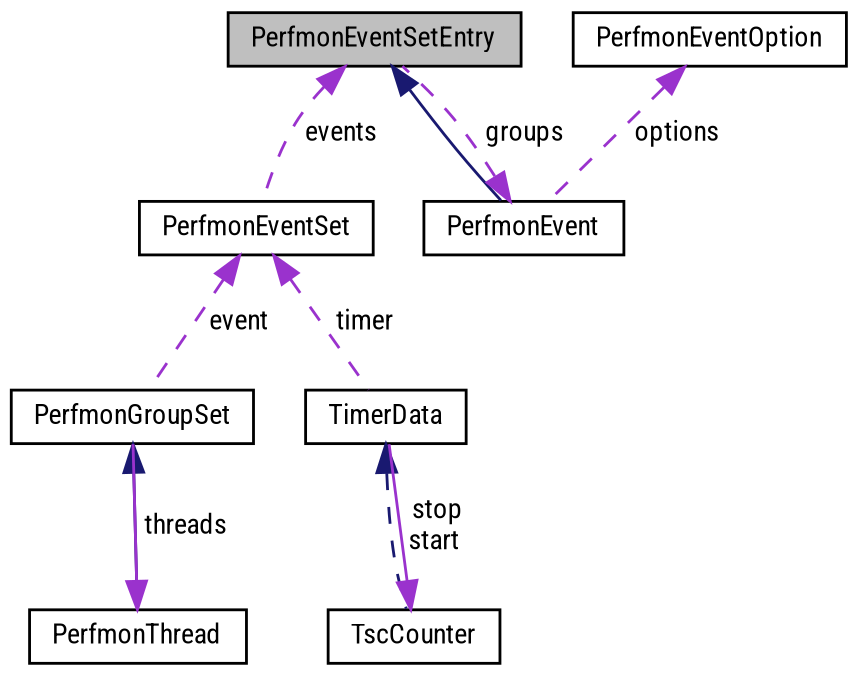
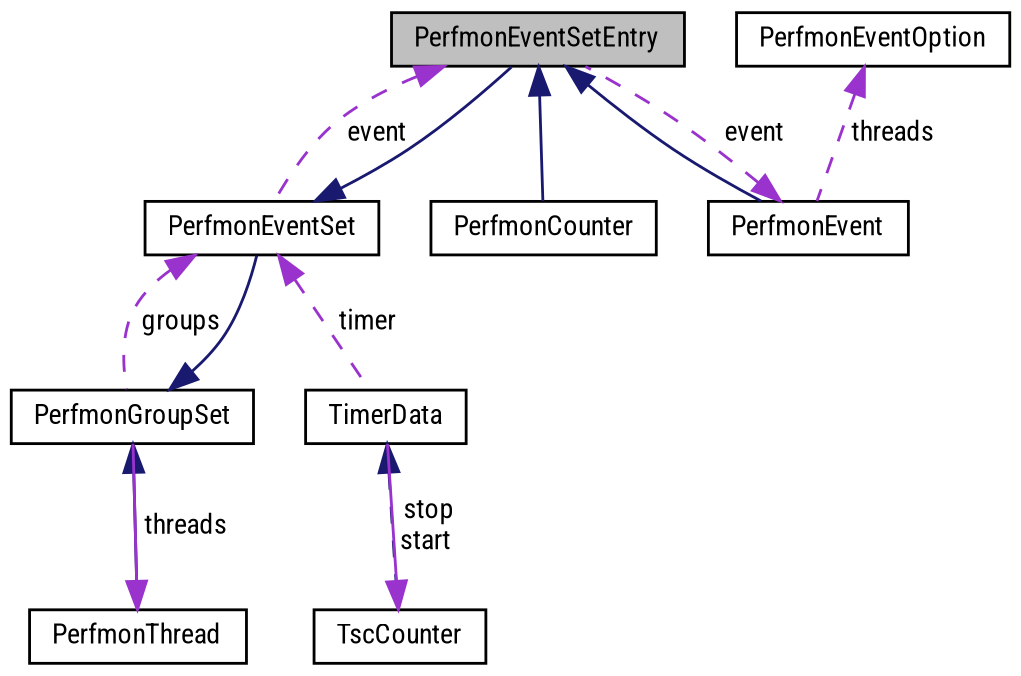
edge "PerfmonEventSet" -> "PerfmonEventSetEntry": label " events" -> " event"
edge "PerfmonEventSetEntry" -> "PerfmonEventSet": added
edge "PerfmonEventSetEntry" -> "PerfmonEvent": label " groups" -> " event"
edge "PerfmonEvent" -> "PerfmonEventOption": label " options" -> " threads"
node "PerfmonCounter": added
edge "PerfmonEventSet" -> "PerfmonGroupSet": added
edge "PerfmonGroupSet" -> "PerfmonEventSet": label " event" -> " groups"
